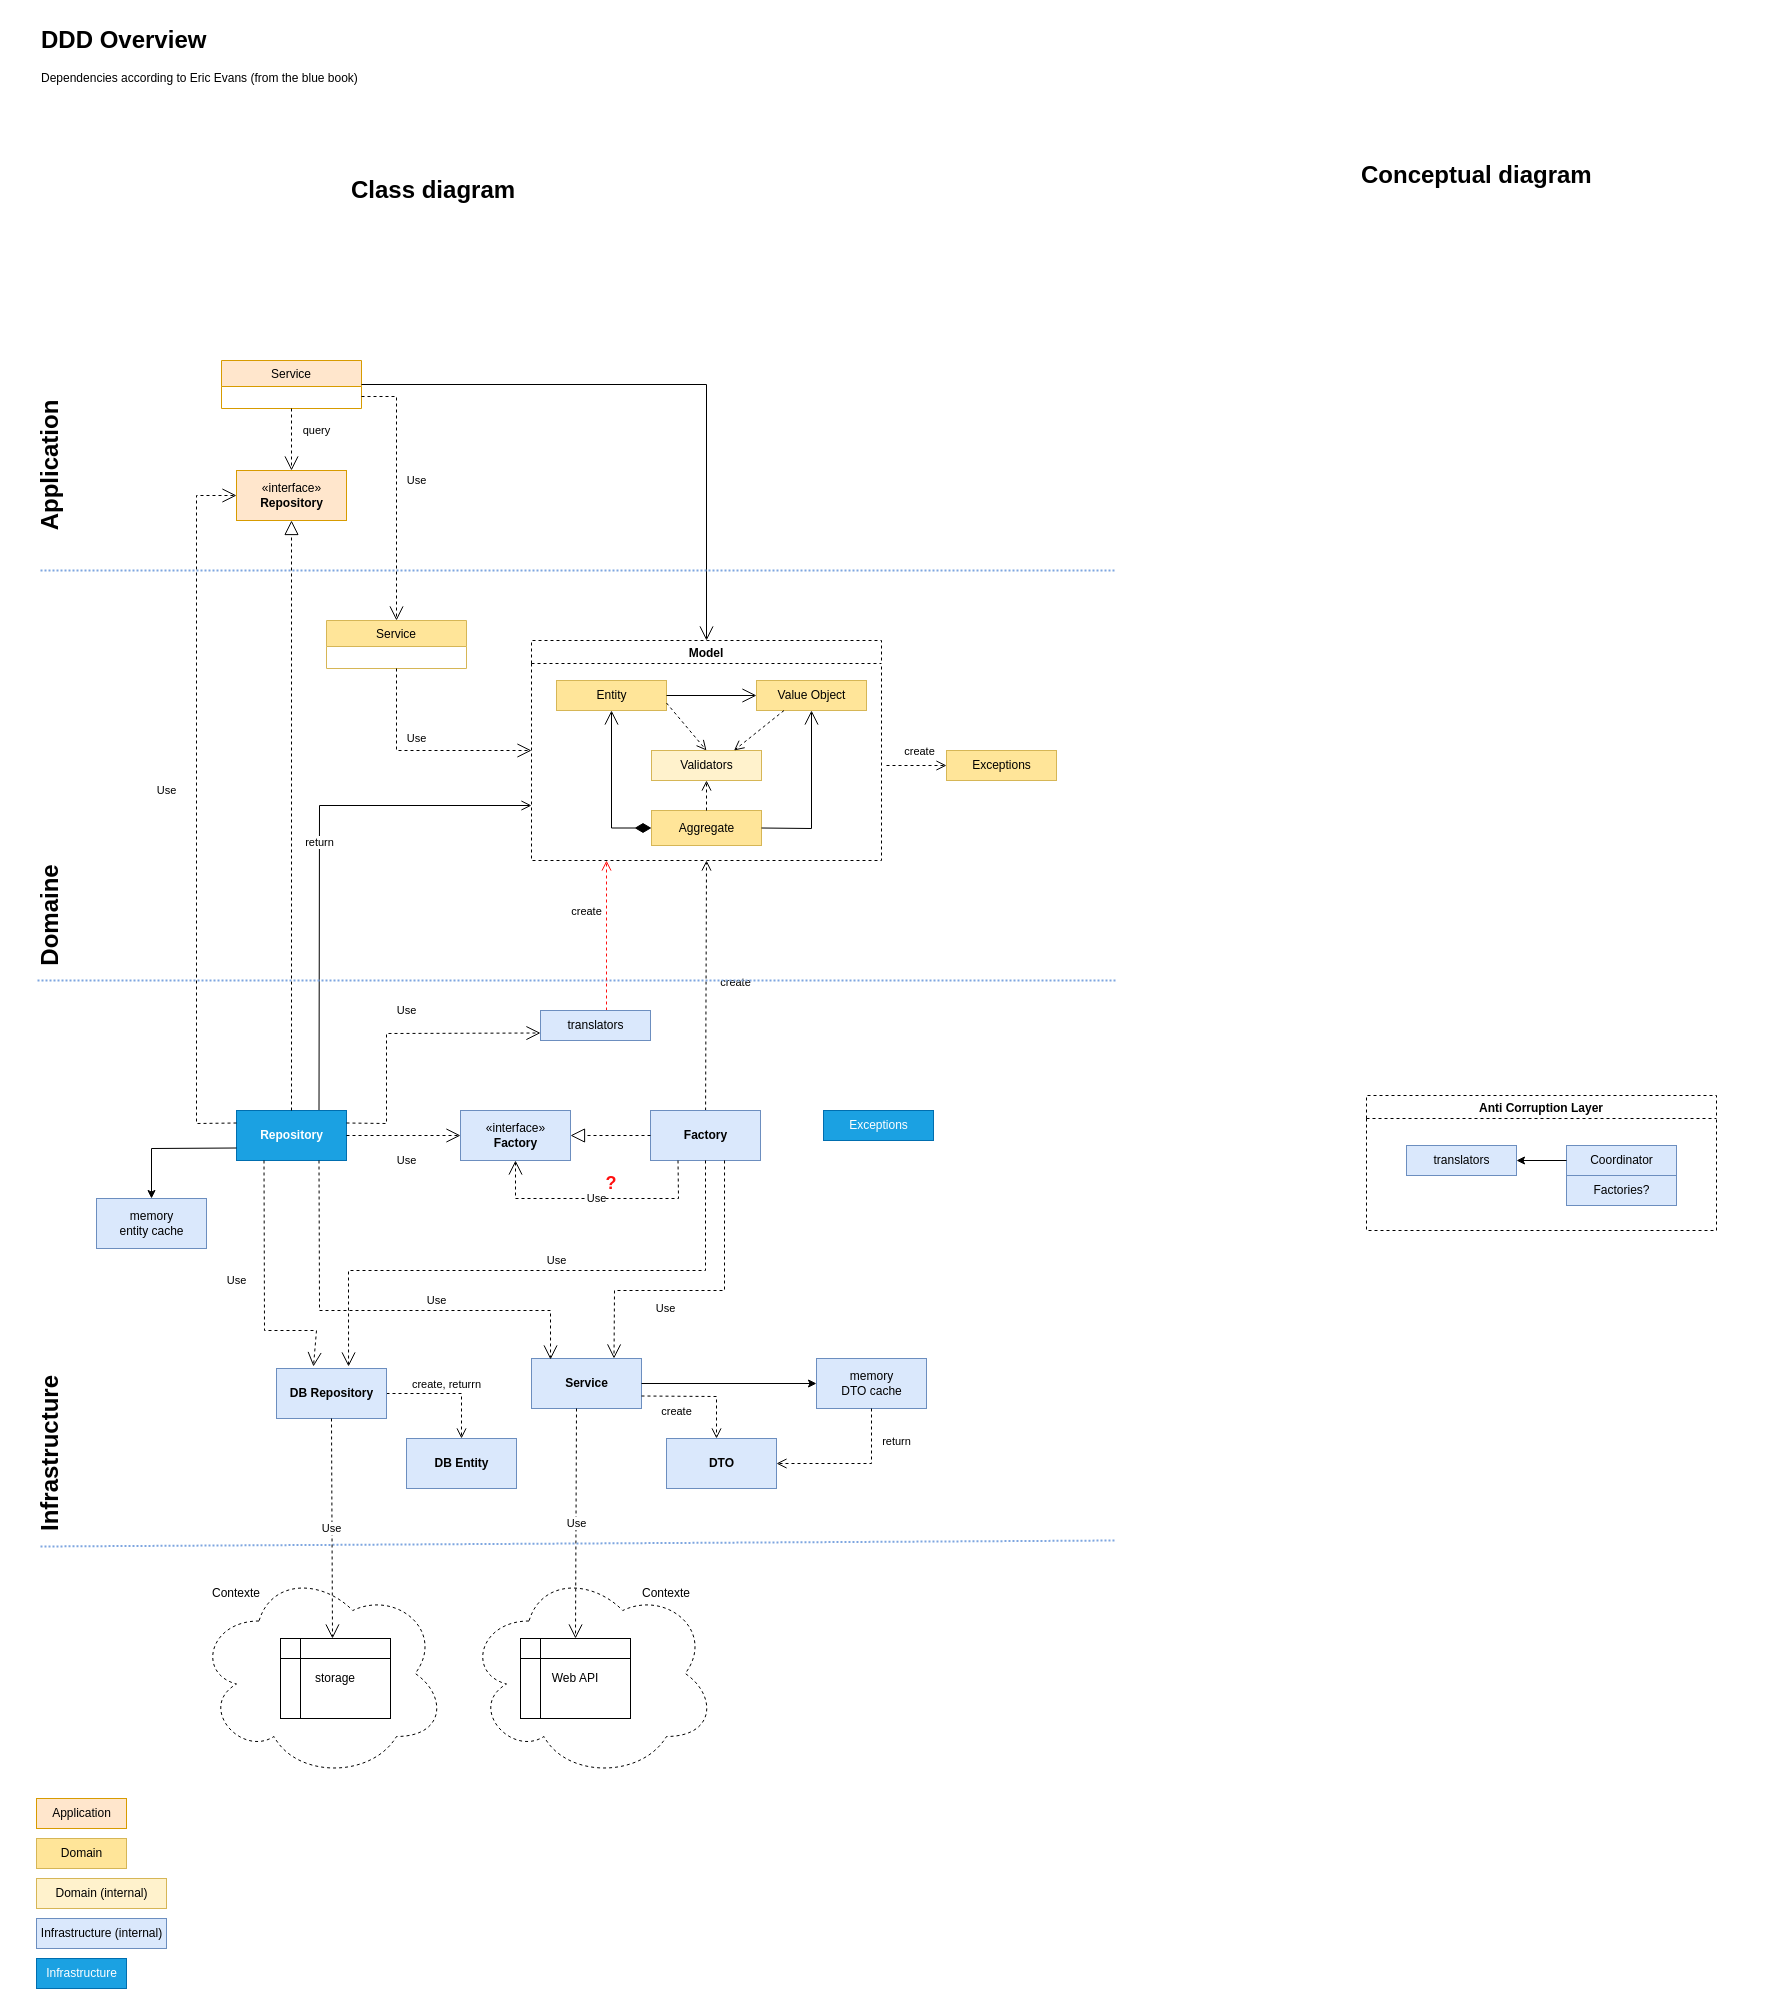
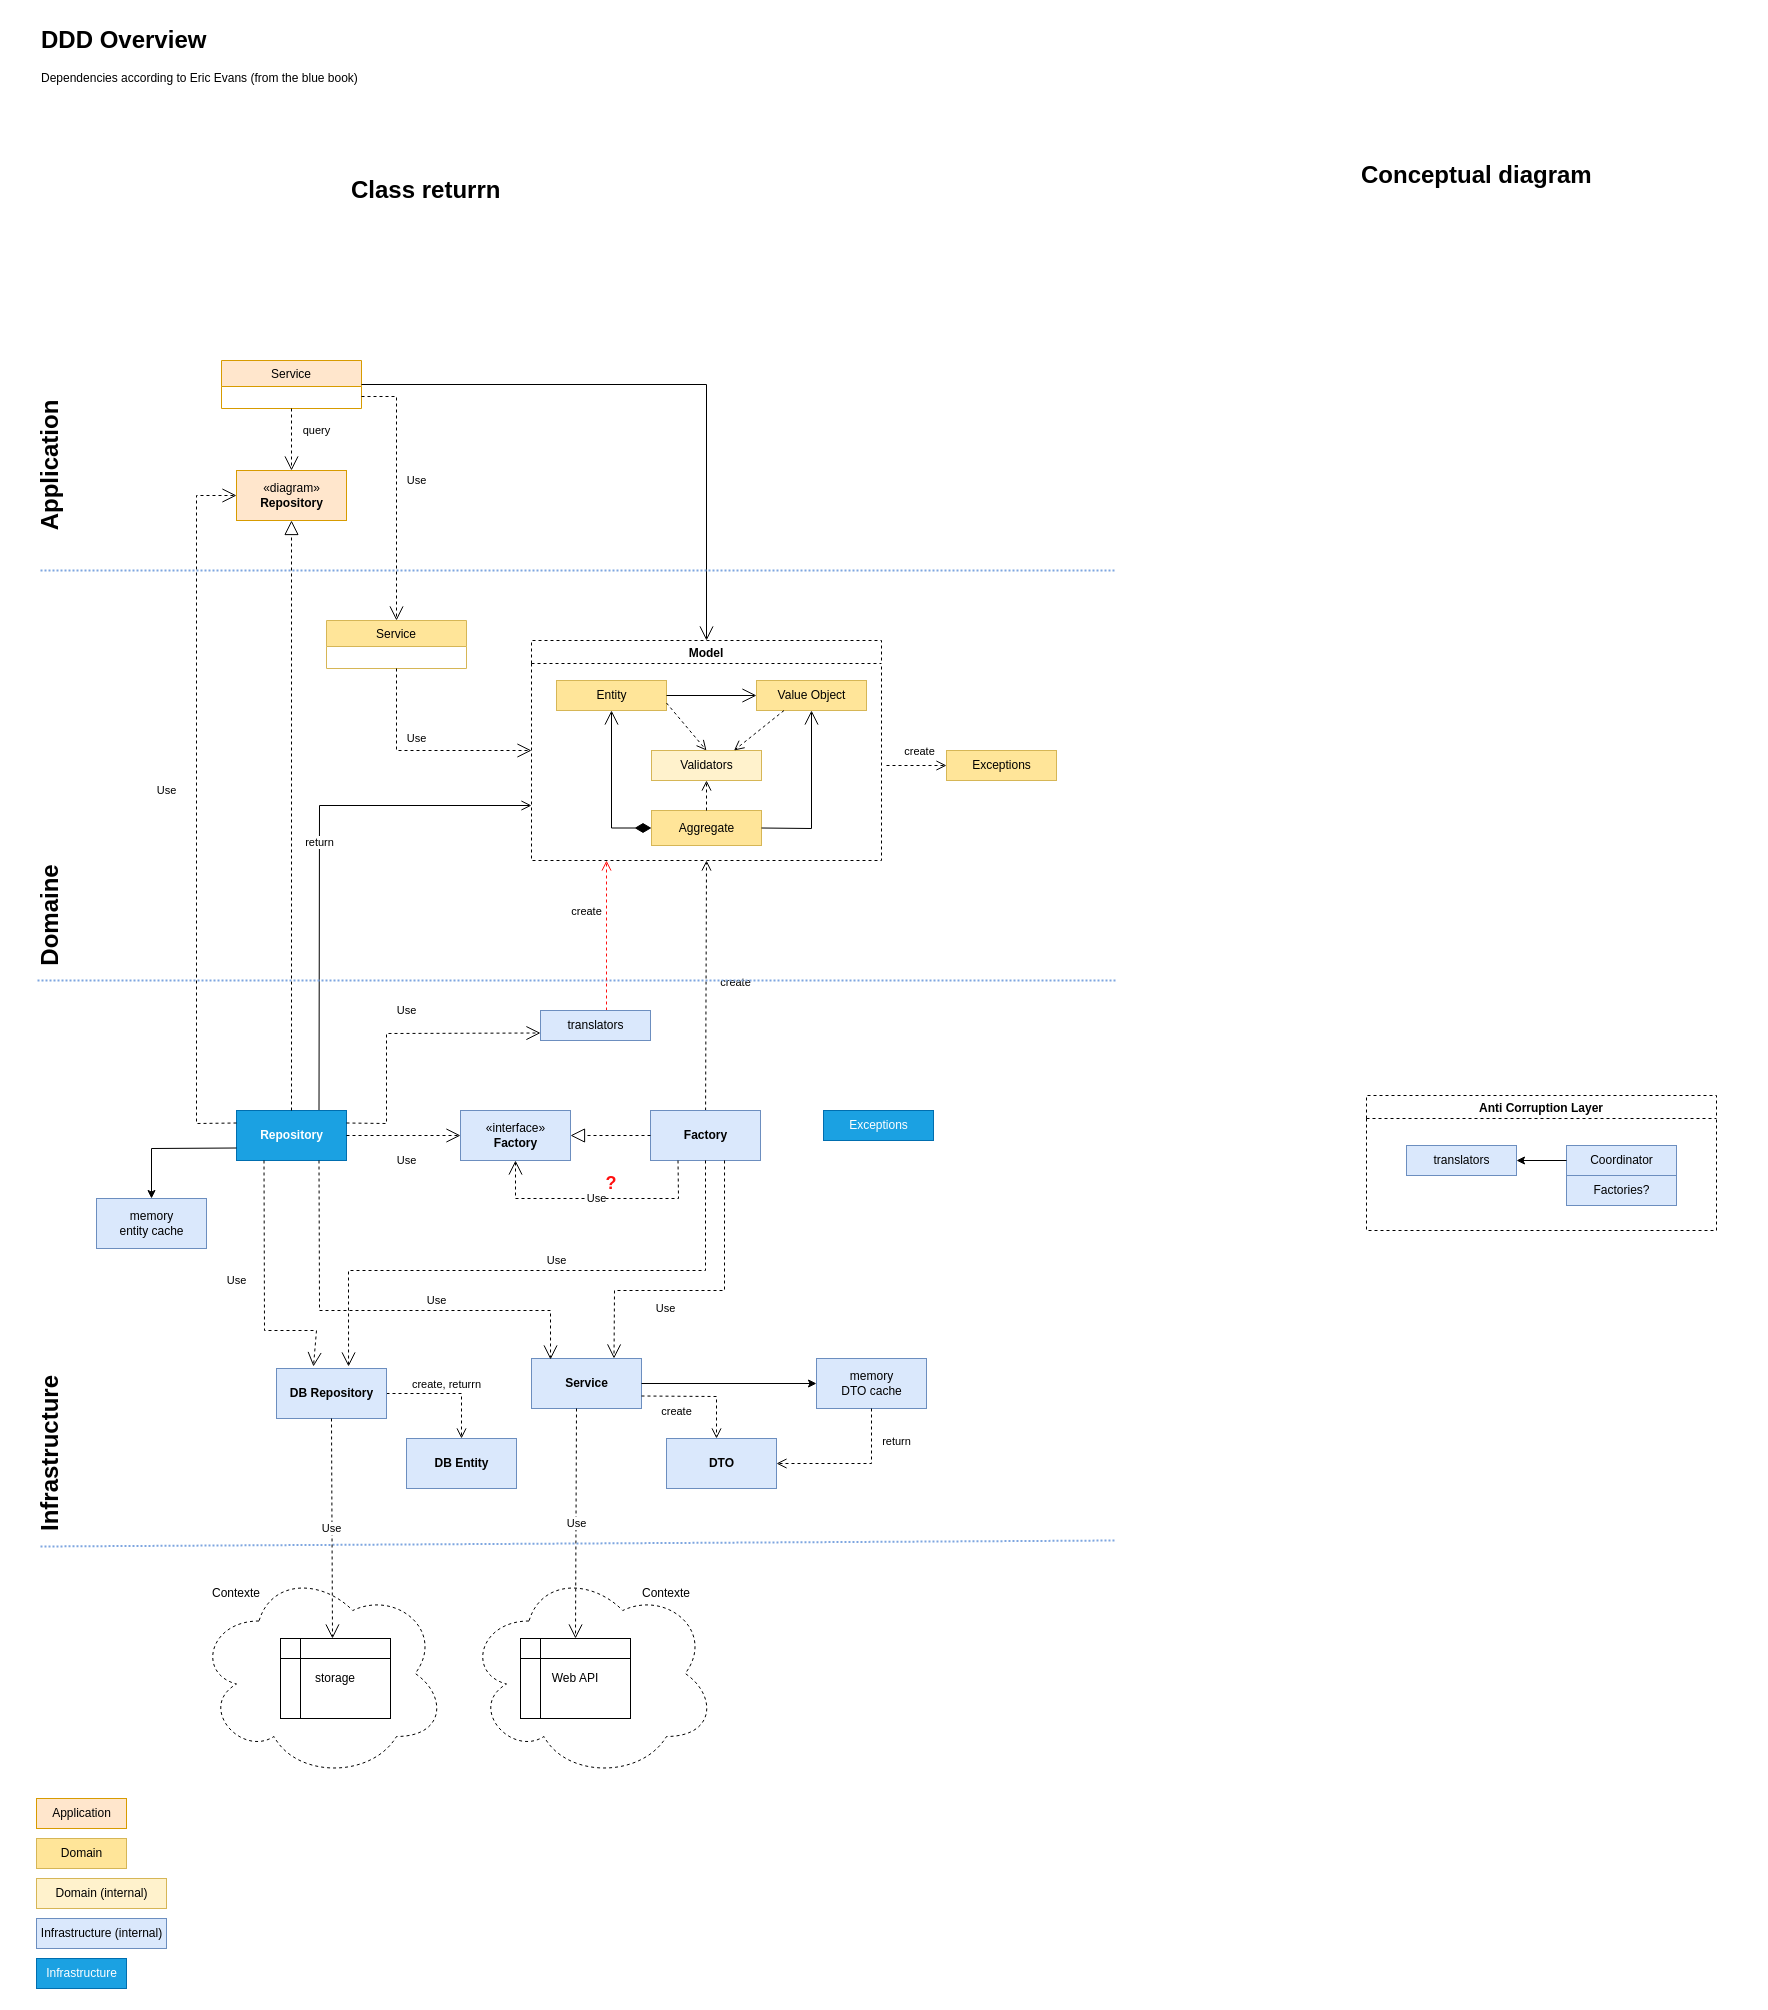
node "Class diagram": label "Class diagram" -> "Class returrn"
node "«interface» Repository": label "«interface» Repository" -> "«diagram» Repository"
